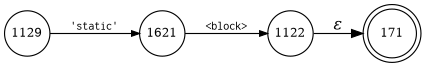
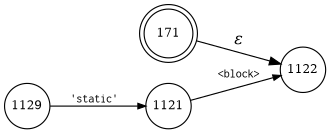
node "1621": label "1621" -> "1121"
edge "1122" -> "171": reversed
